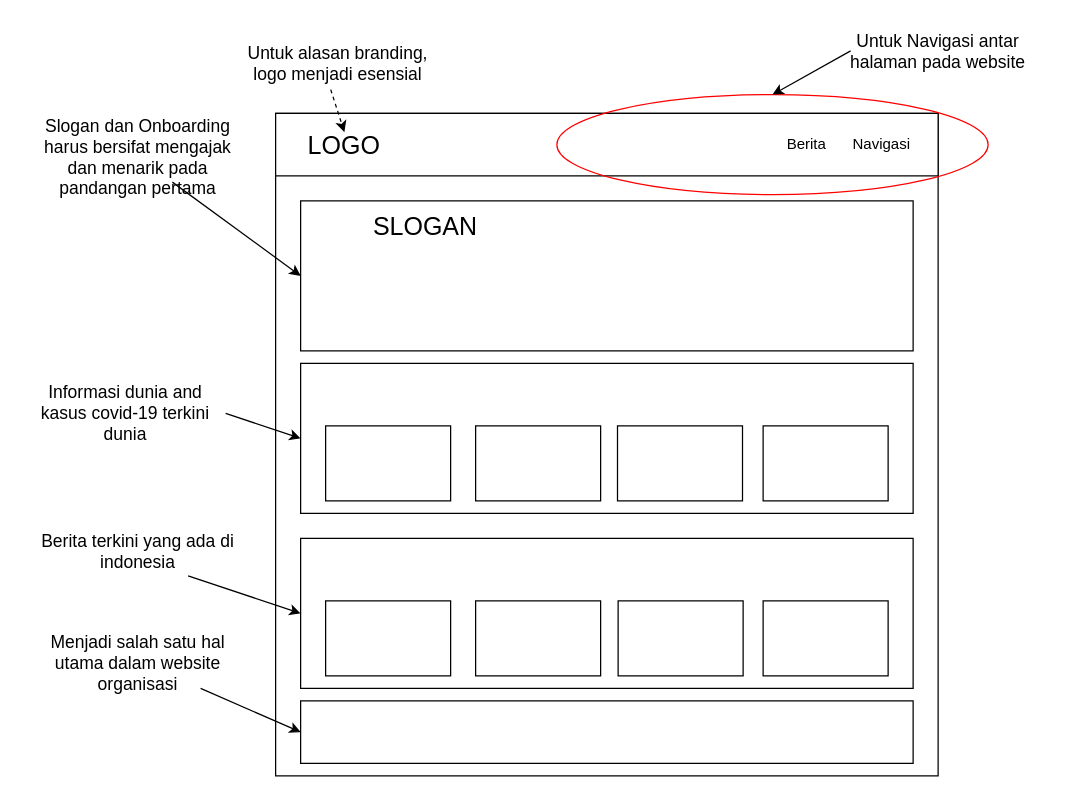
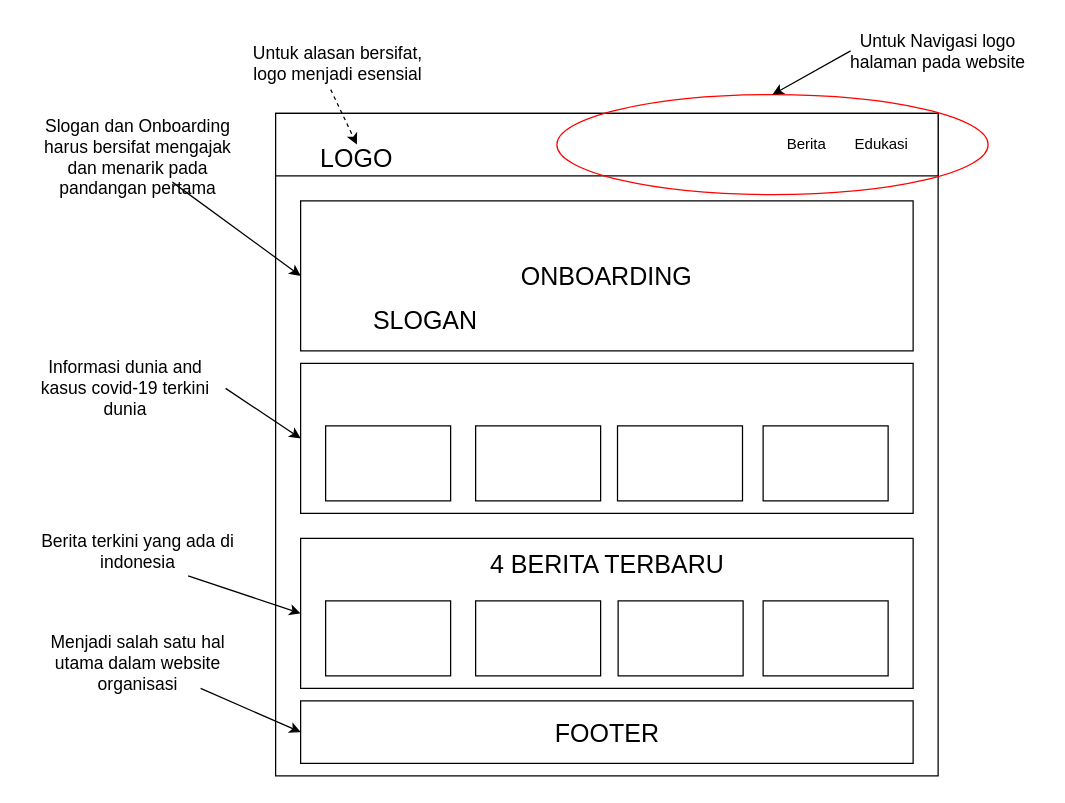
node "Untuk Navigasi antar halaman pada website": label "Untuk Navigasi antar halaman pada website" -> "Untuk Navigasi logo halaman pada website"
node "Untuk alasan branding, logo menjadi esensial": label "Untuk alasan branding, logo menjadi esensial" -> "Untuk alasan bersifat, logo menjadi esensial"
node "LOGO": moved (344, 144) -> (357, 157)
node "Navigasi": label "Navigasi" -> "Edukasi"
node "SLOGAN": moved (426, 226) -> (426, 319)
node "ONBOARDING": added
node "Informasi dunia and kasus covid-19 terkini dunia": moved (126, 413) -> (126, 388)
node "4 BERITA TERBARU": added
node "FOOTER": added
